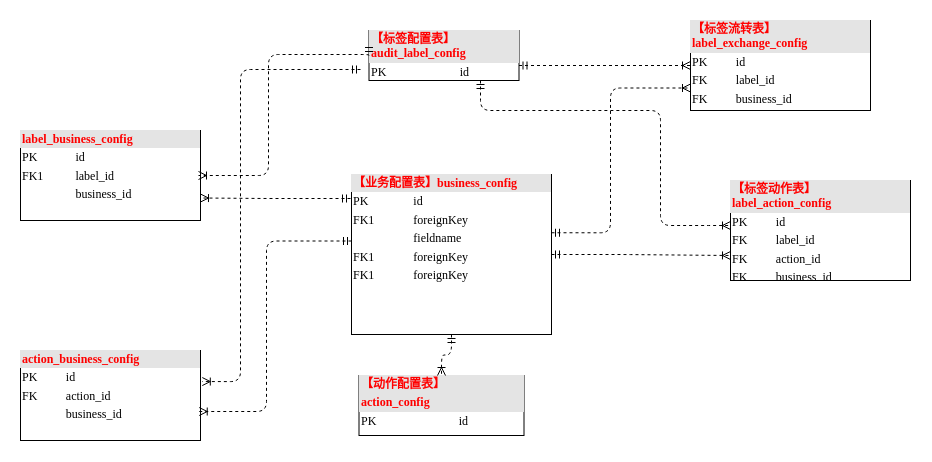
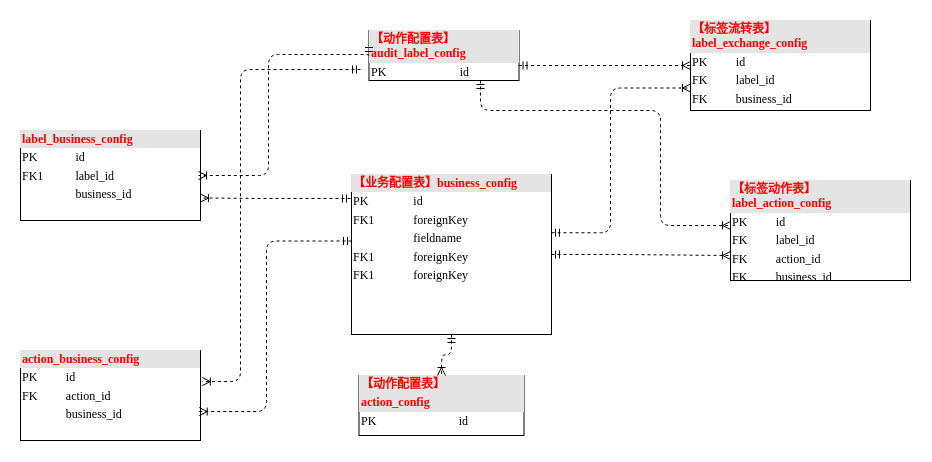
node "【标签配置表】 audit_label_config PK id": label "【标签配置表】 audit_label_config PK id" -> "【动作配置表】 audit_label_config PK id"
